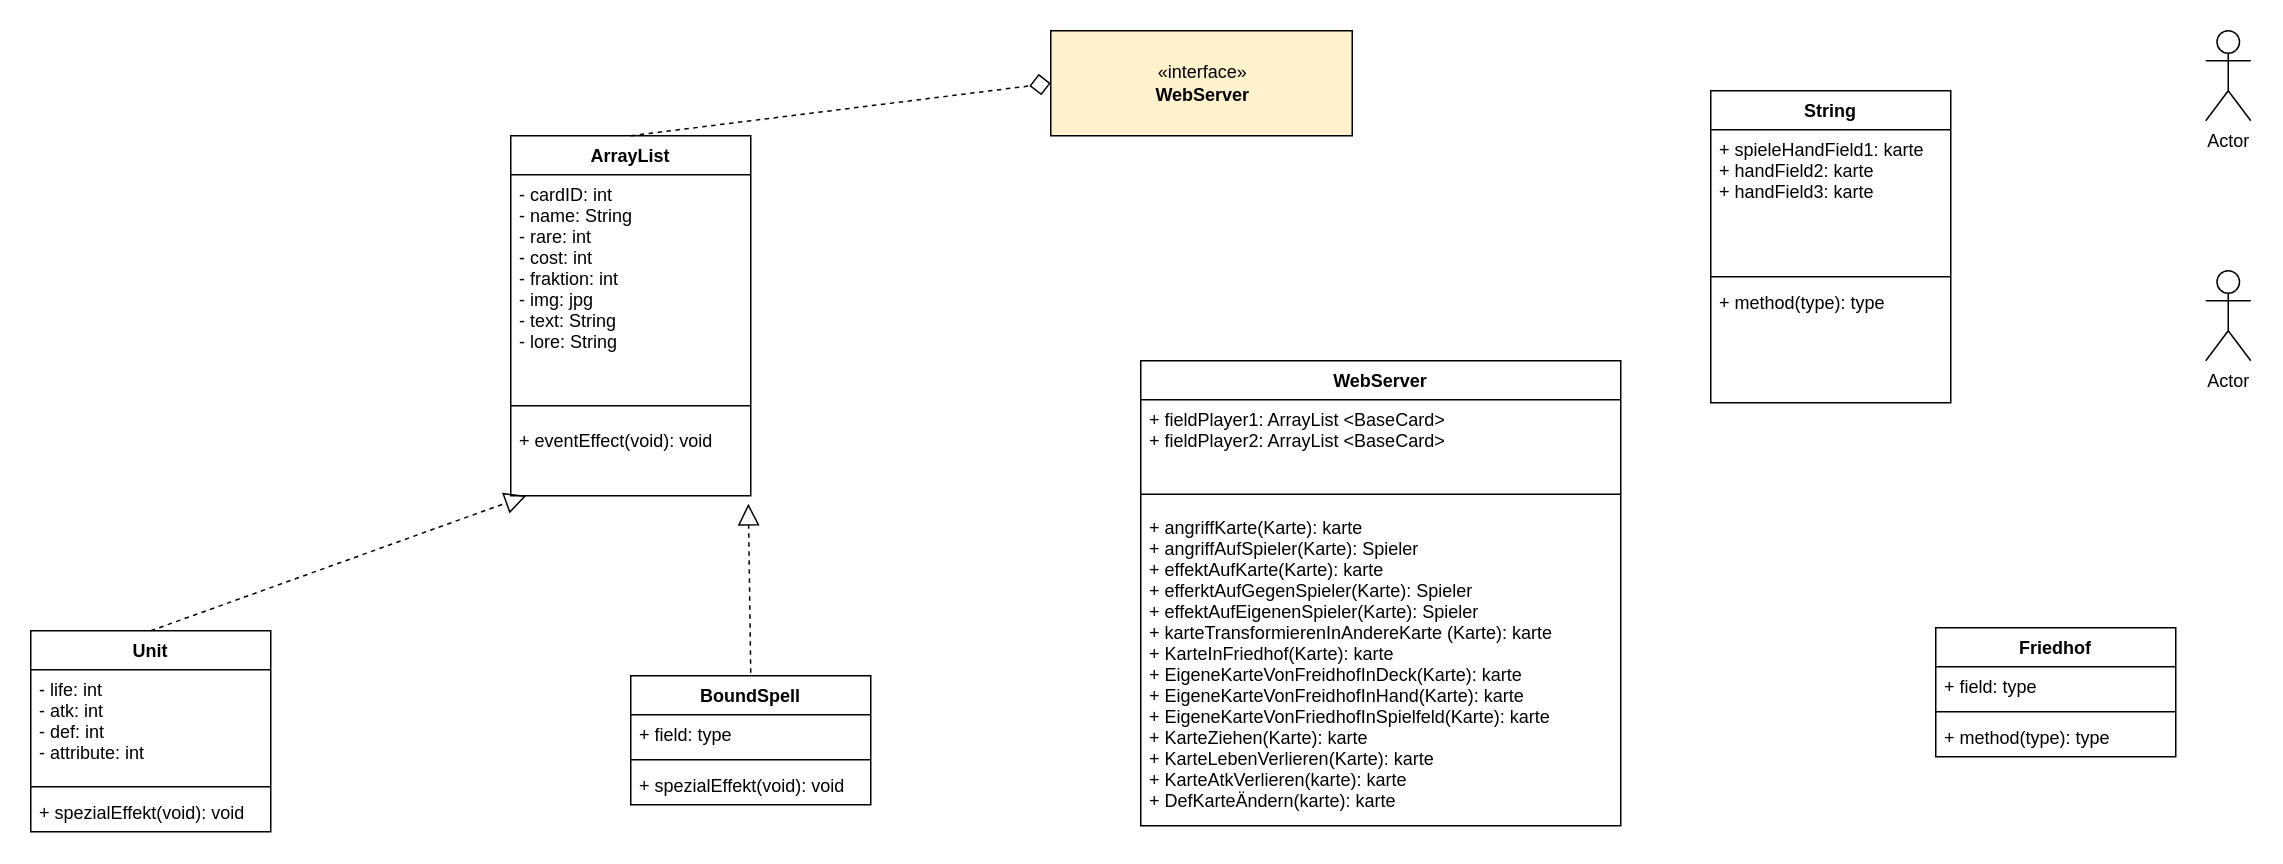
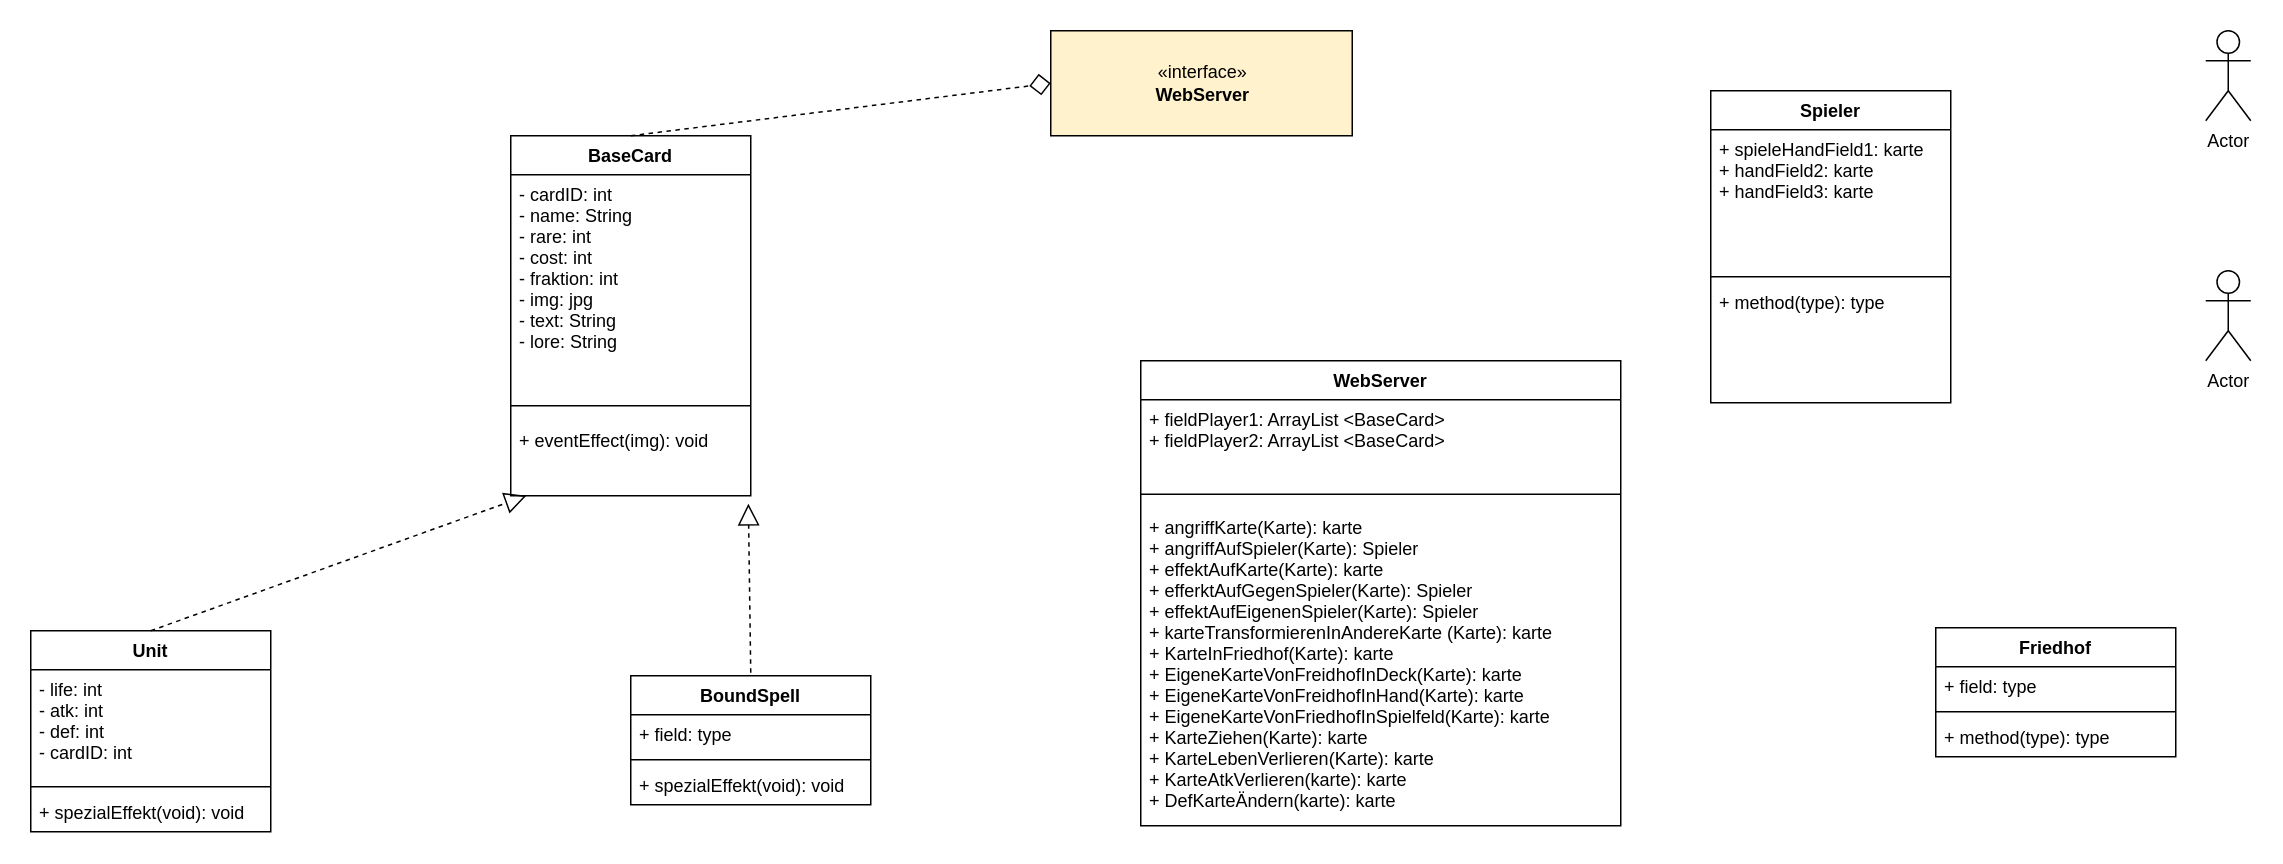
node "String": label "String" -> "Spieler"
node "ArrayList": label "ArrayList" -> "BaseCard"
node "+ eventEffect(void): void": label "+ eventEffect(void): void" -> "+ eventEffect(img): void"
node "- life: int - atk: int - def: int - attribute: int": label "- life: int - atk: int - def: int - attribute: int" -> "- life: int - atk: int - def: int - cardID: int"
